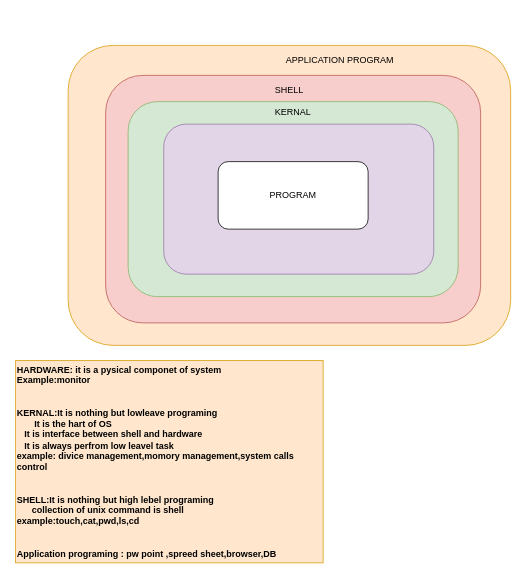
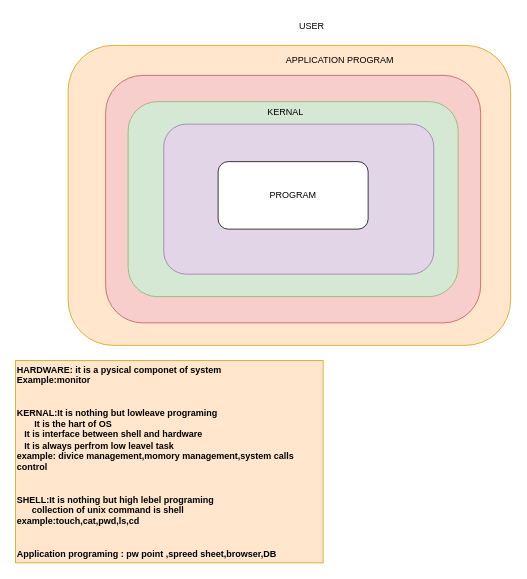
node "USER": added
node "SHELL": removed
node "KERNAL": moved (293, 112) -> (285, 112)
